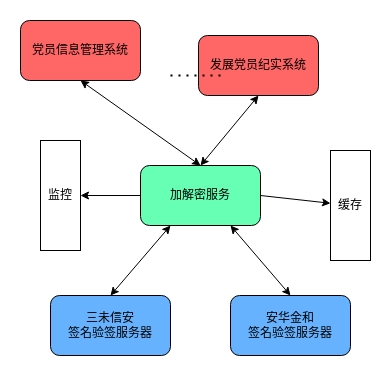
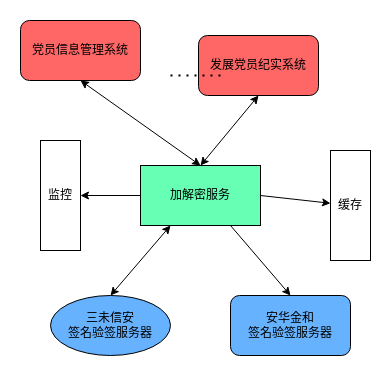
node "加解密服务": shape rounded rectangle -> rectangle
edge "加解密服务" -- "安华金和 签名验签服务器": arrowhead classic -> none
node "三未信安 签名验签服务器": shape rounded rectangle -> ellipse
